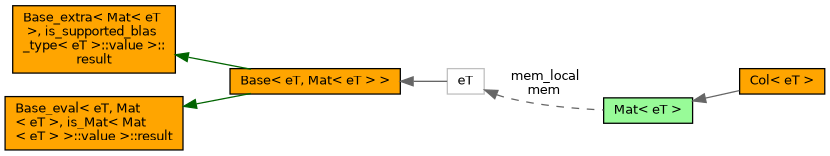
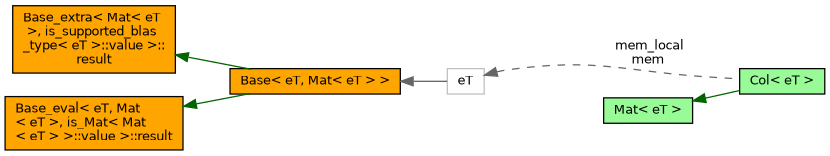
node "Col< eT >": fillcolor orange -> palegreen
edge "Col< eT >" -> "Mat< eT >": color gray40 -> darkgreen
edge "Mat< eT >" -> "eT": now "Col< eT >" -> "eT"
